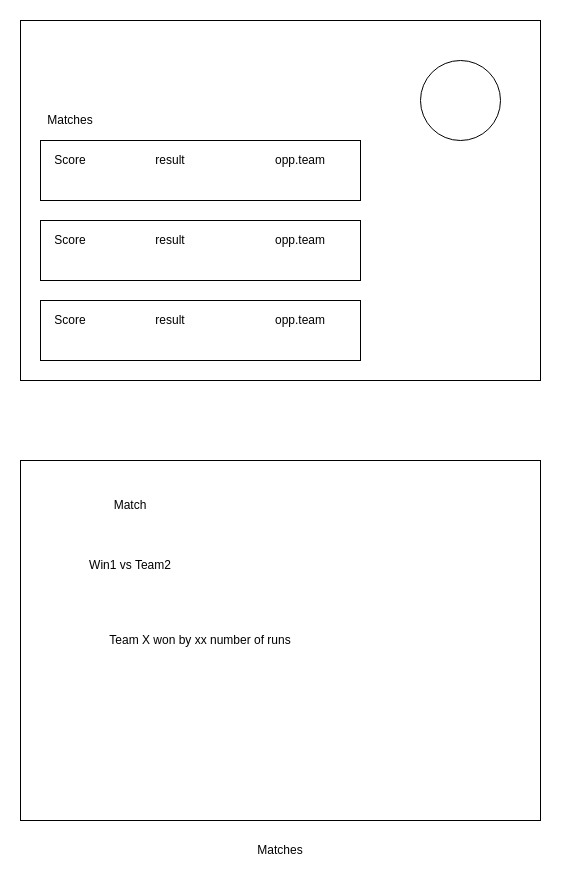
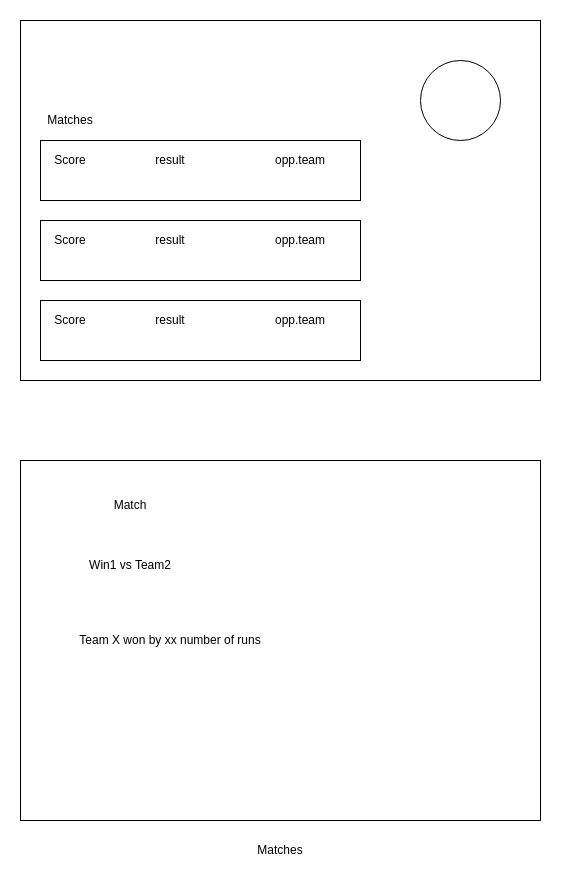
node "Team X won by xx number of runs": moved (201, 641) -> (171, 641)
